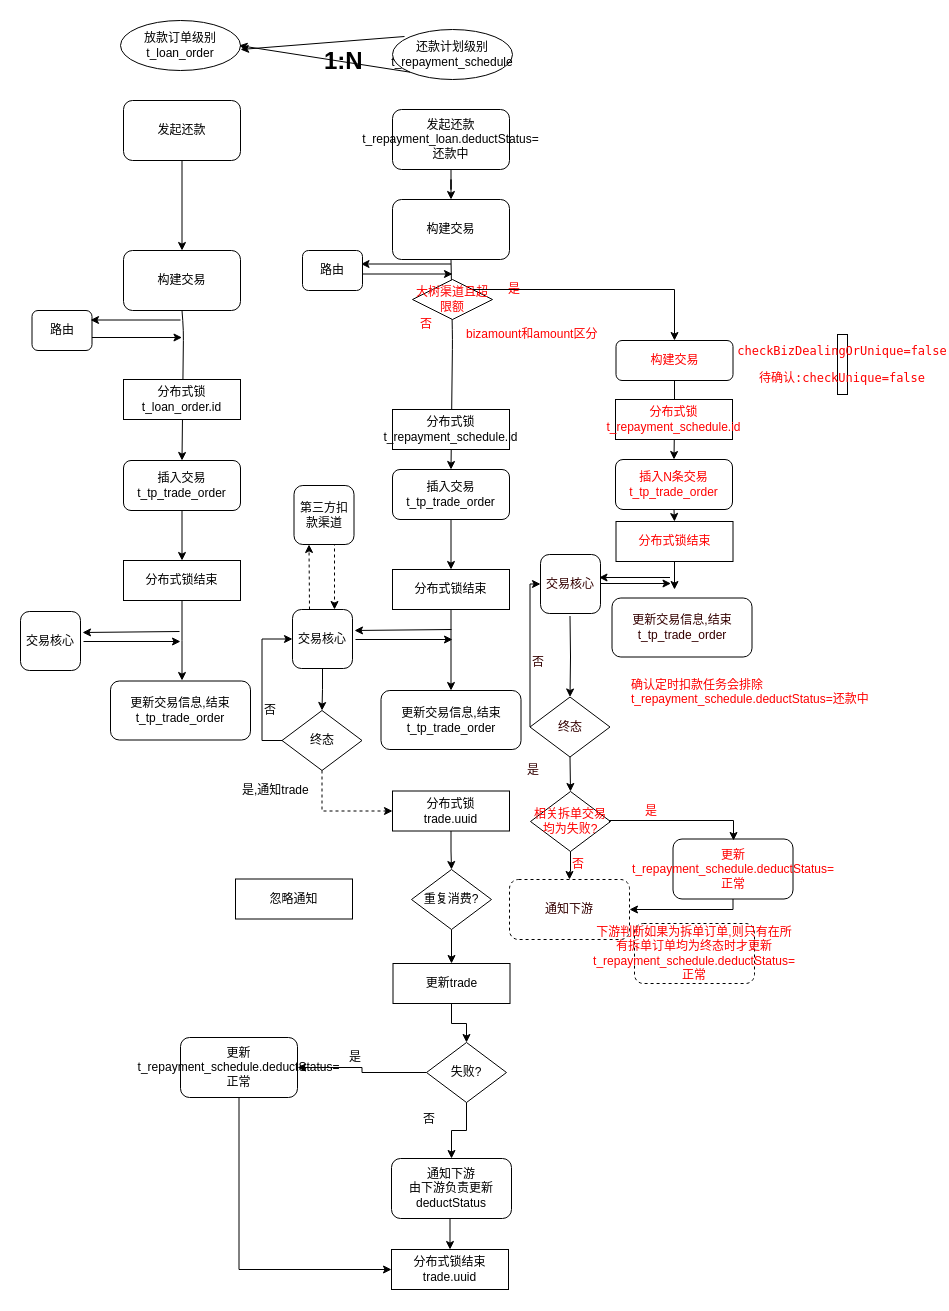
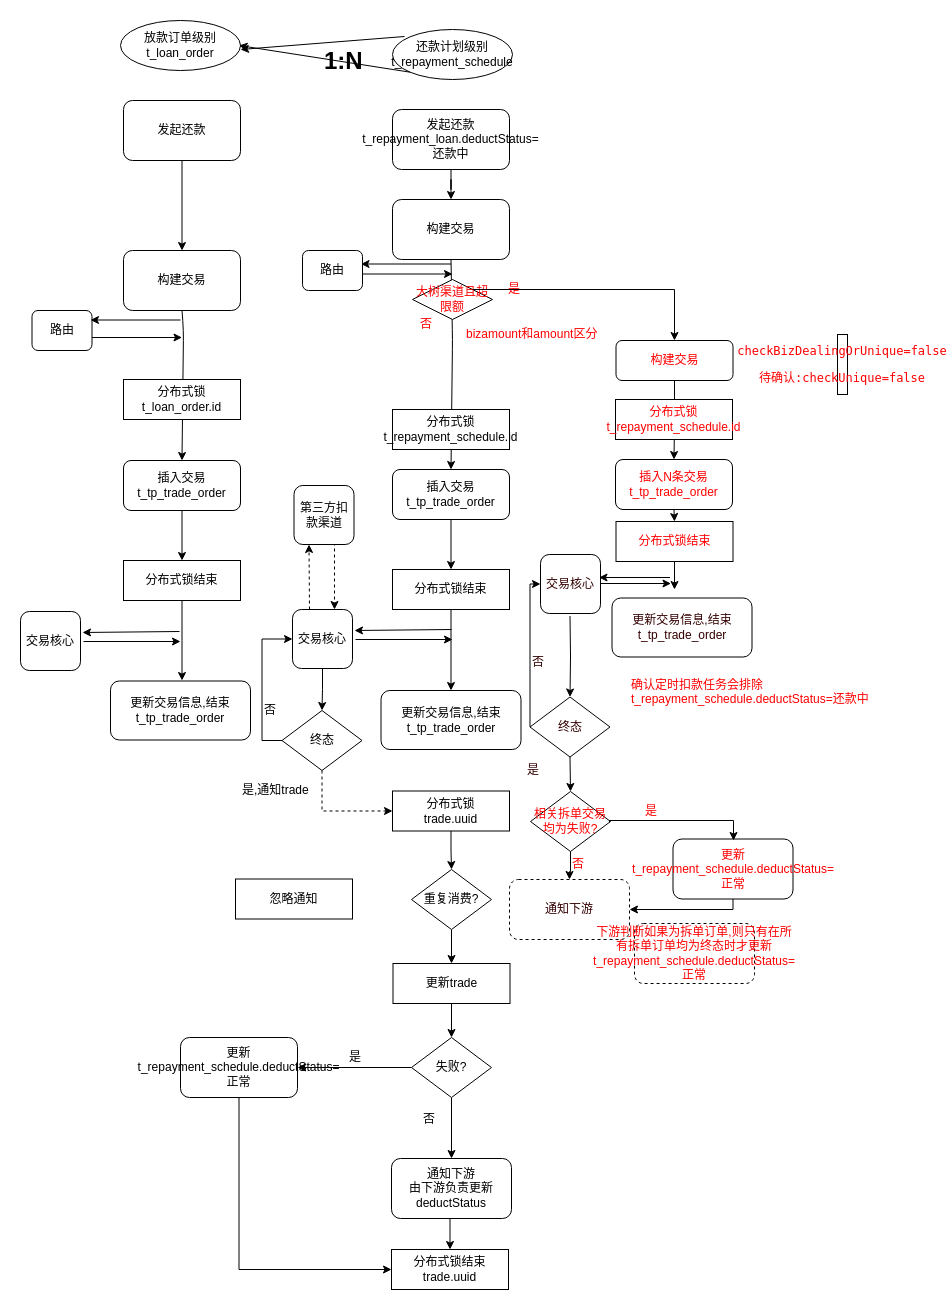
node "失败?": moved (467, 1073) -> (452, 1068)
